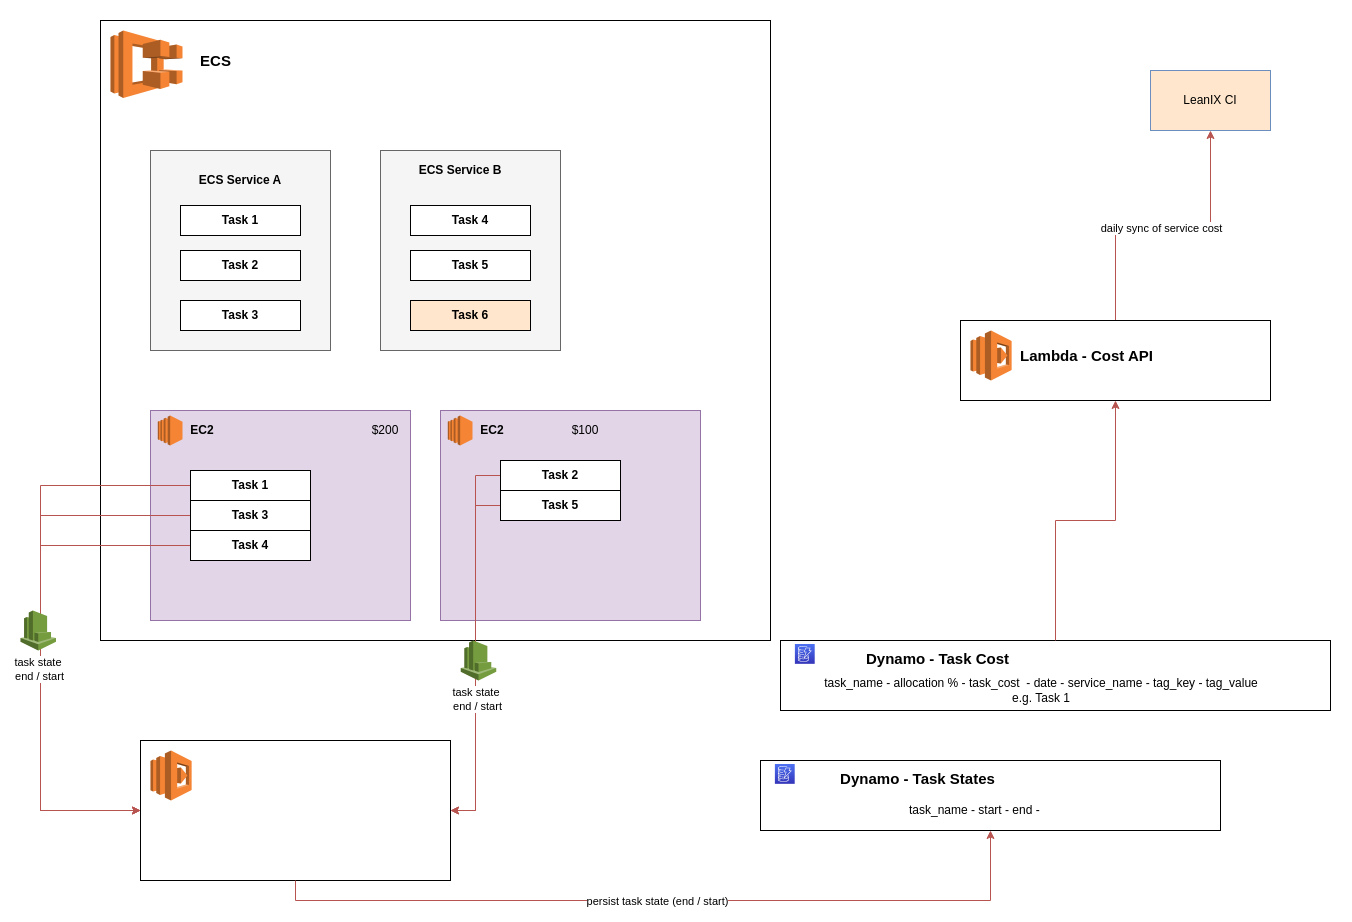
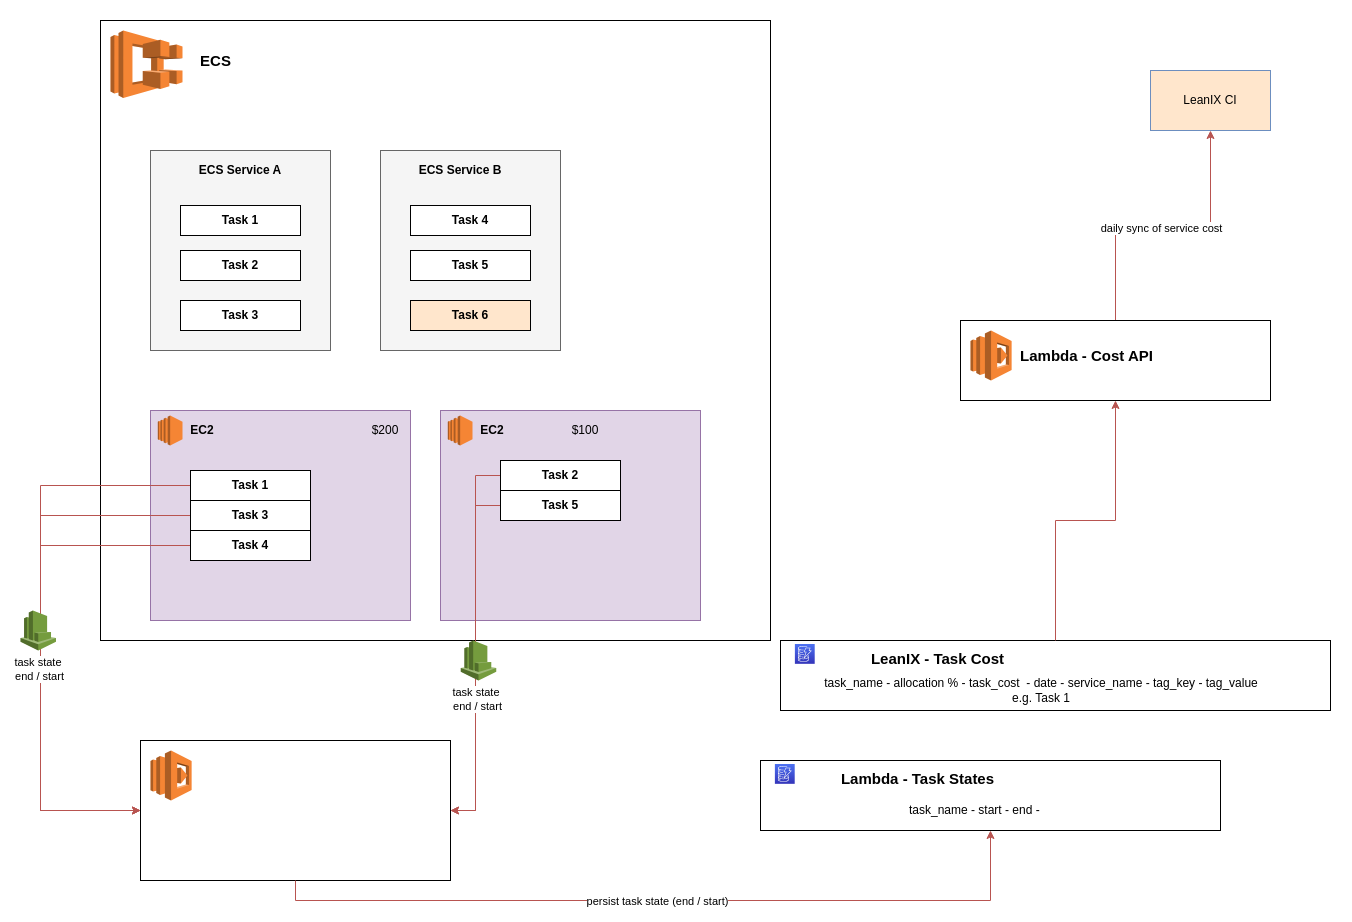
node "ECS Service A": moved (241, 181) -> (241, 171)
node "Dynamo - Task Cost": label "Dynamo - Task Cost" -> "LeanIX - Task Cost"
node "Dynamo - Task States": label "Dynamo - Task States" -> "Lambda - Task States"
